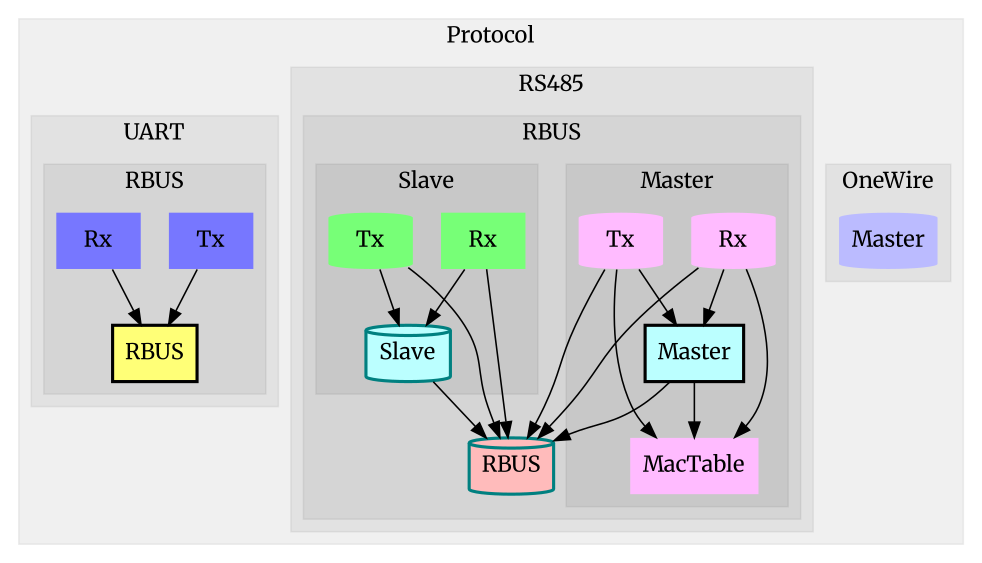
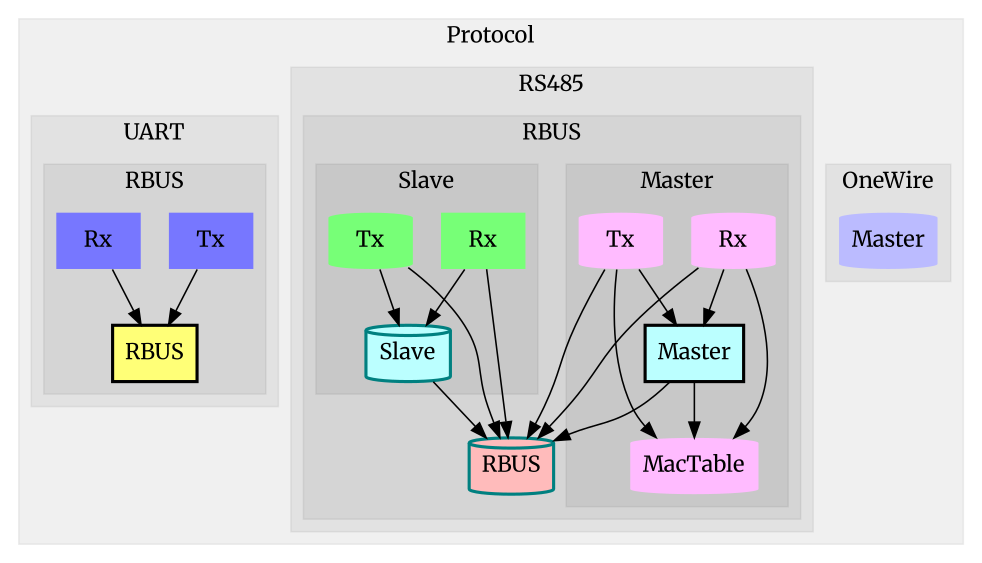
node "MacTable": shape box -> cylinder
